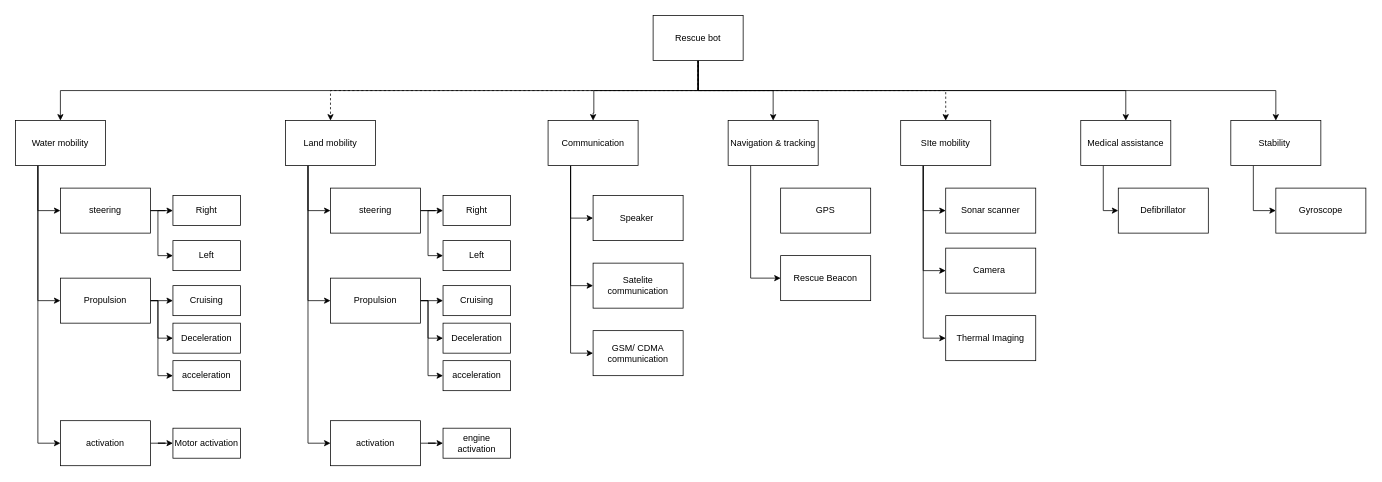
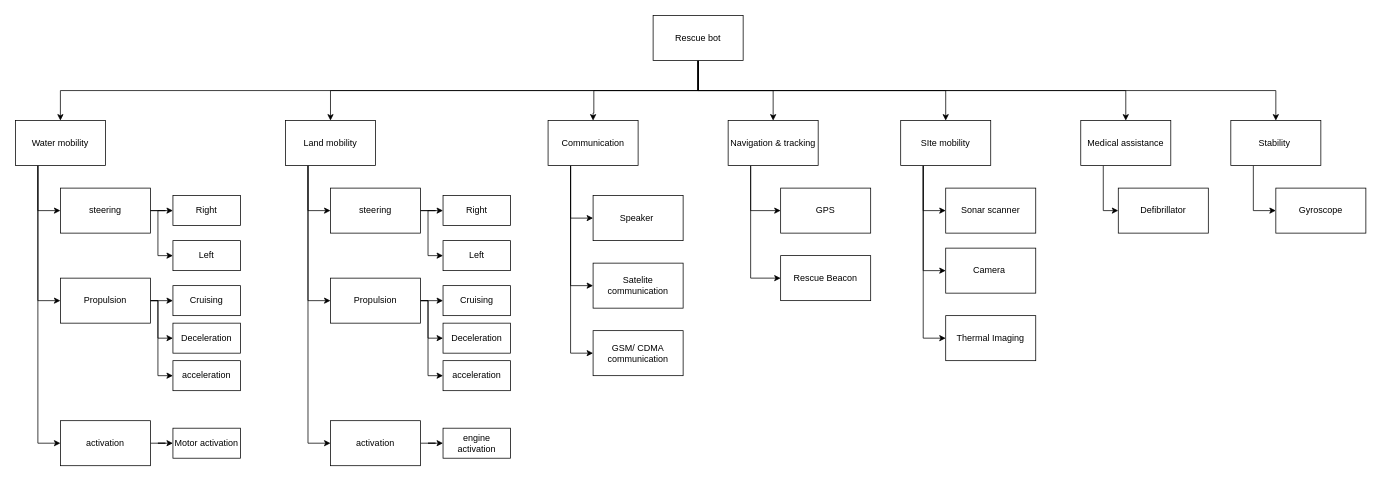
edge "Rescue bot" -> "Land mobility": style dashed -> solid
edge "Rescue bot" -> "SIte mobility": style dashed -> solid
edge "Navigation & tracking" -> "GPS": added
